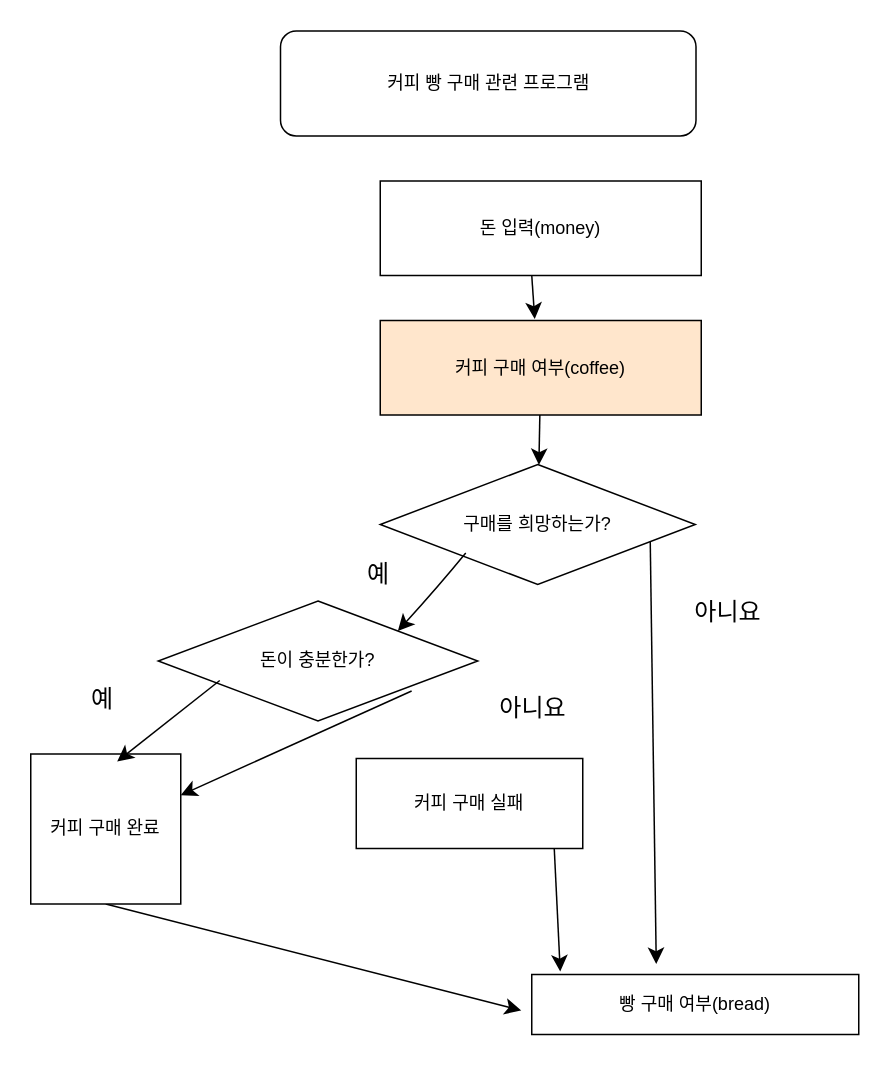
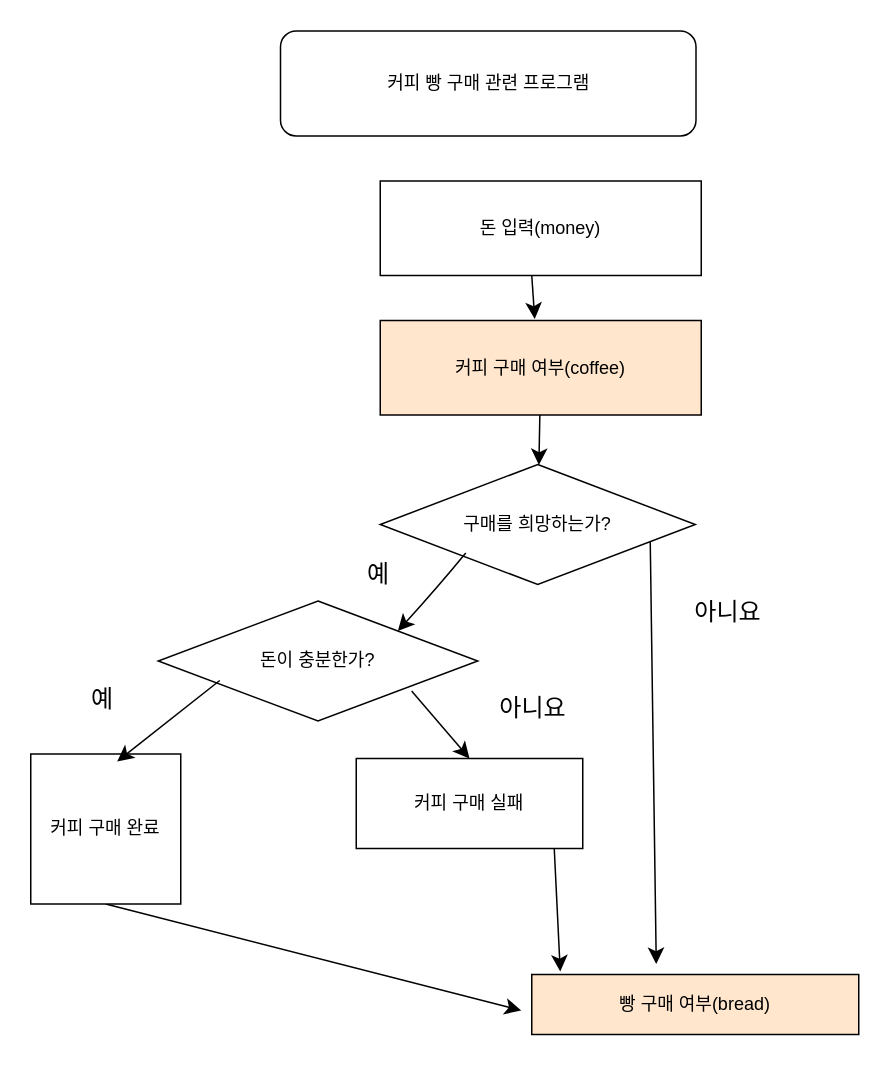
edge "돈이 충분한가?" -> "커피 구매 완료": now "돈이 충분한가?" -> "커피 구매 실패"
node "빵 구매 여부(bread)": fillcolor #ffffff -> #ffe6cc
